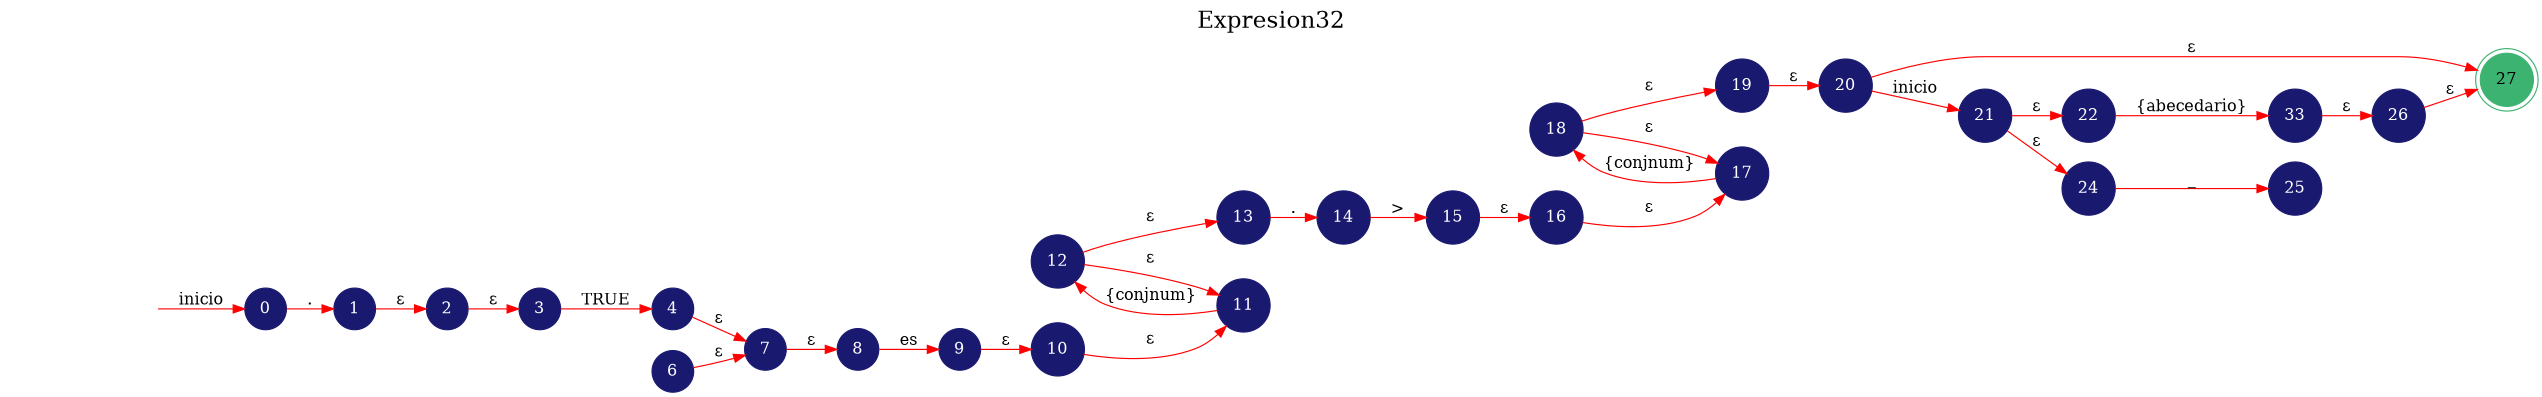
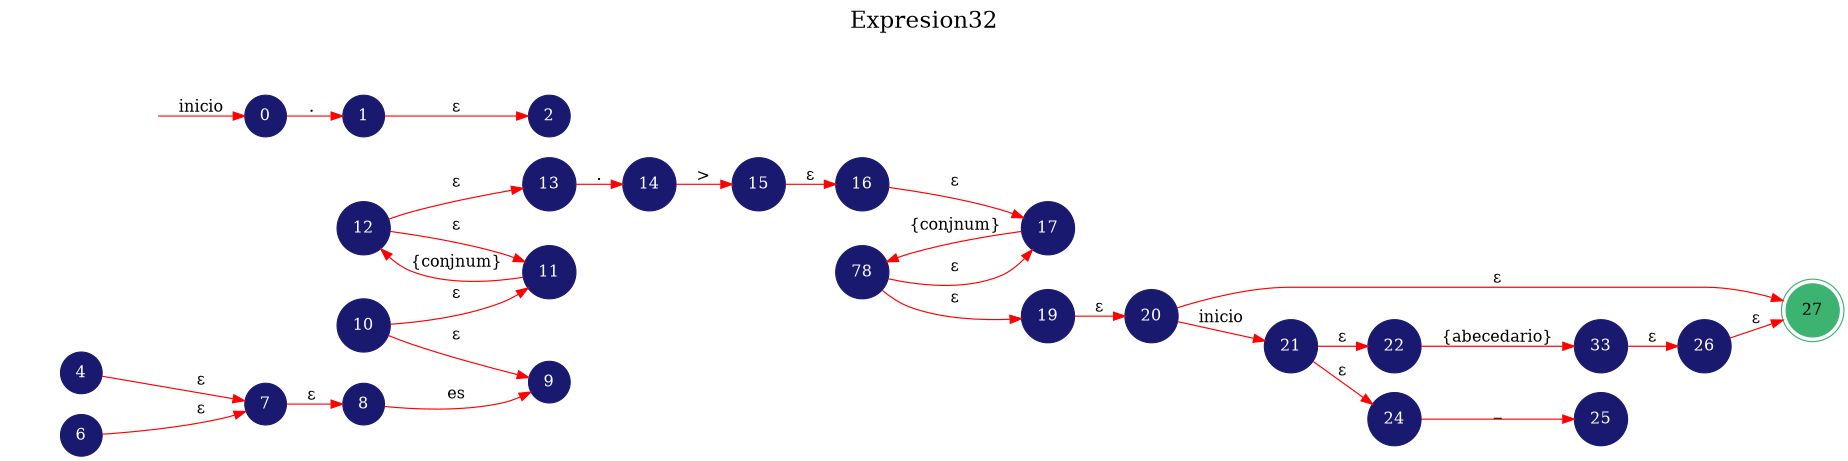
node "18": label "18" -> "78"
node "3": removed
edge "9" -> "10": reversed
